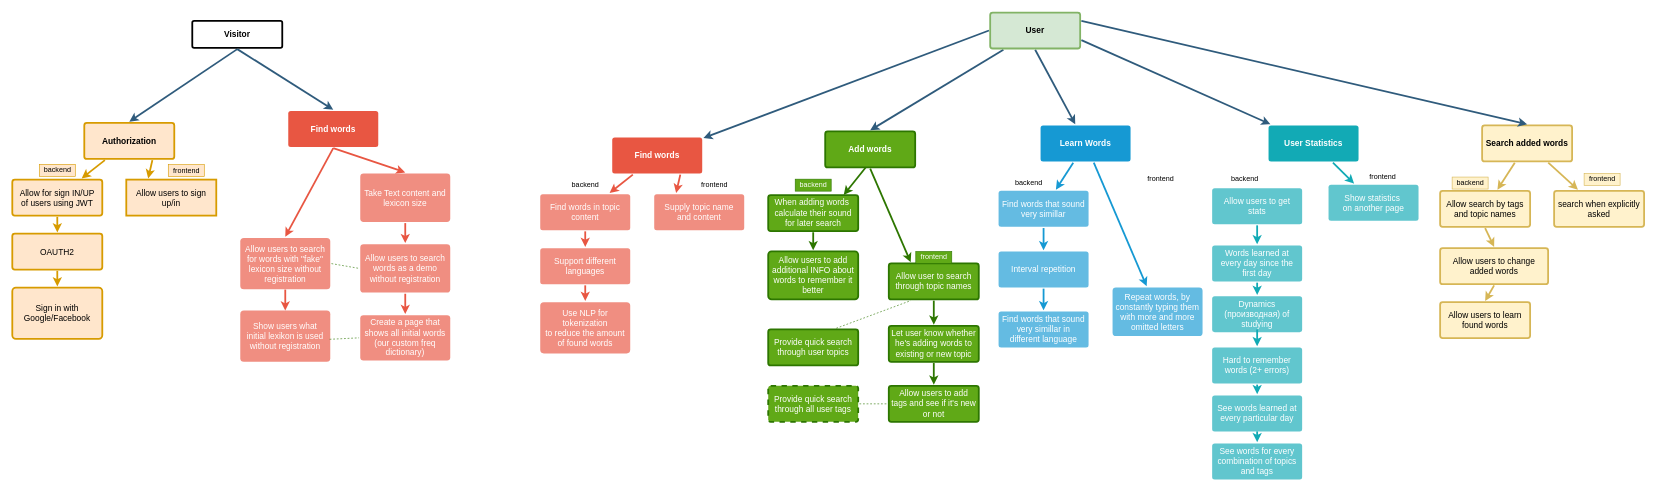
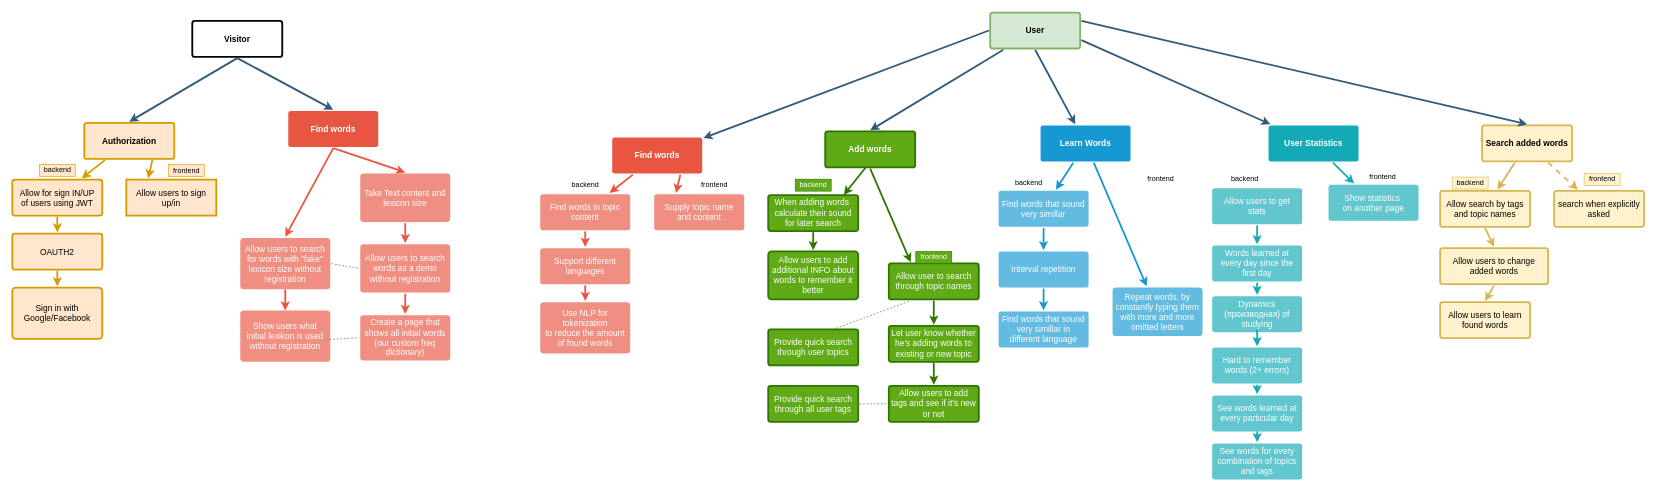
node "Visitor": size 90x27 -> 90x36
edge "Search added words" -> "search when explicitly asked": style solid -> dashed
node "Provide quick search through all user tags": style dashed -> solid
